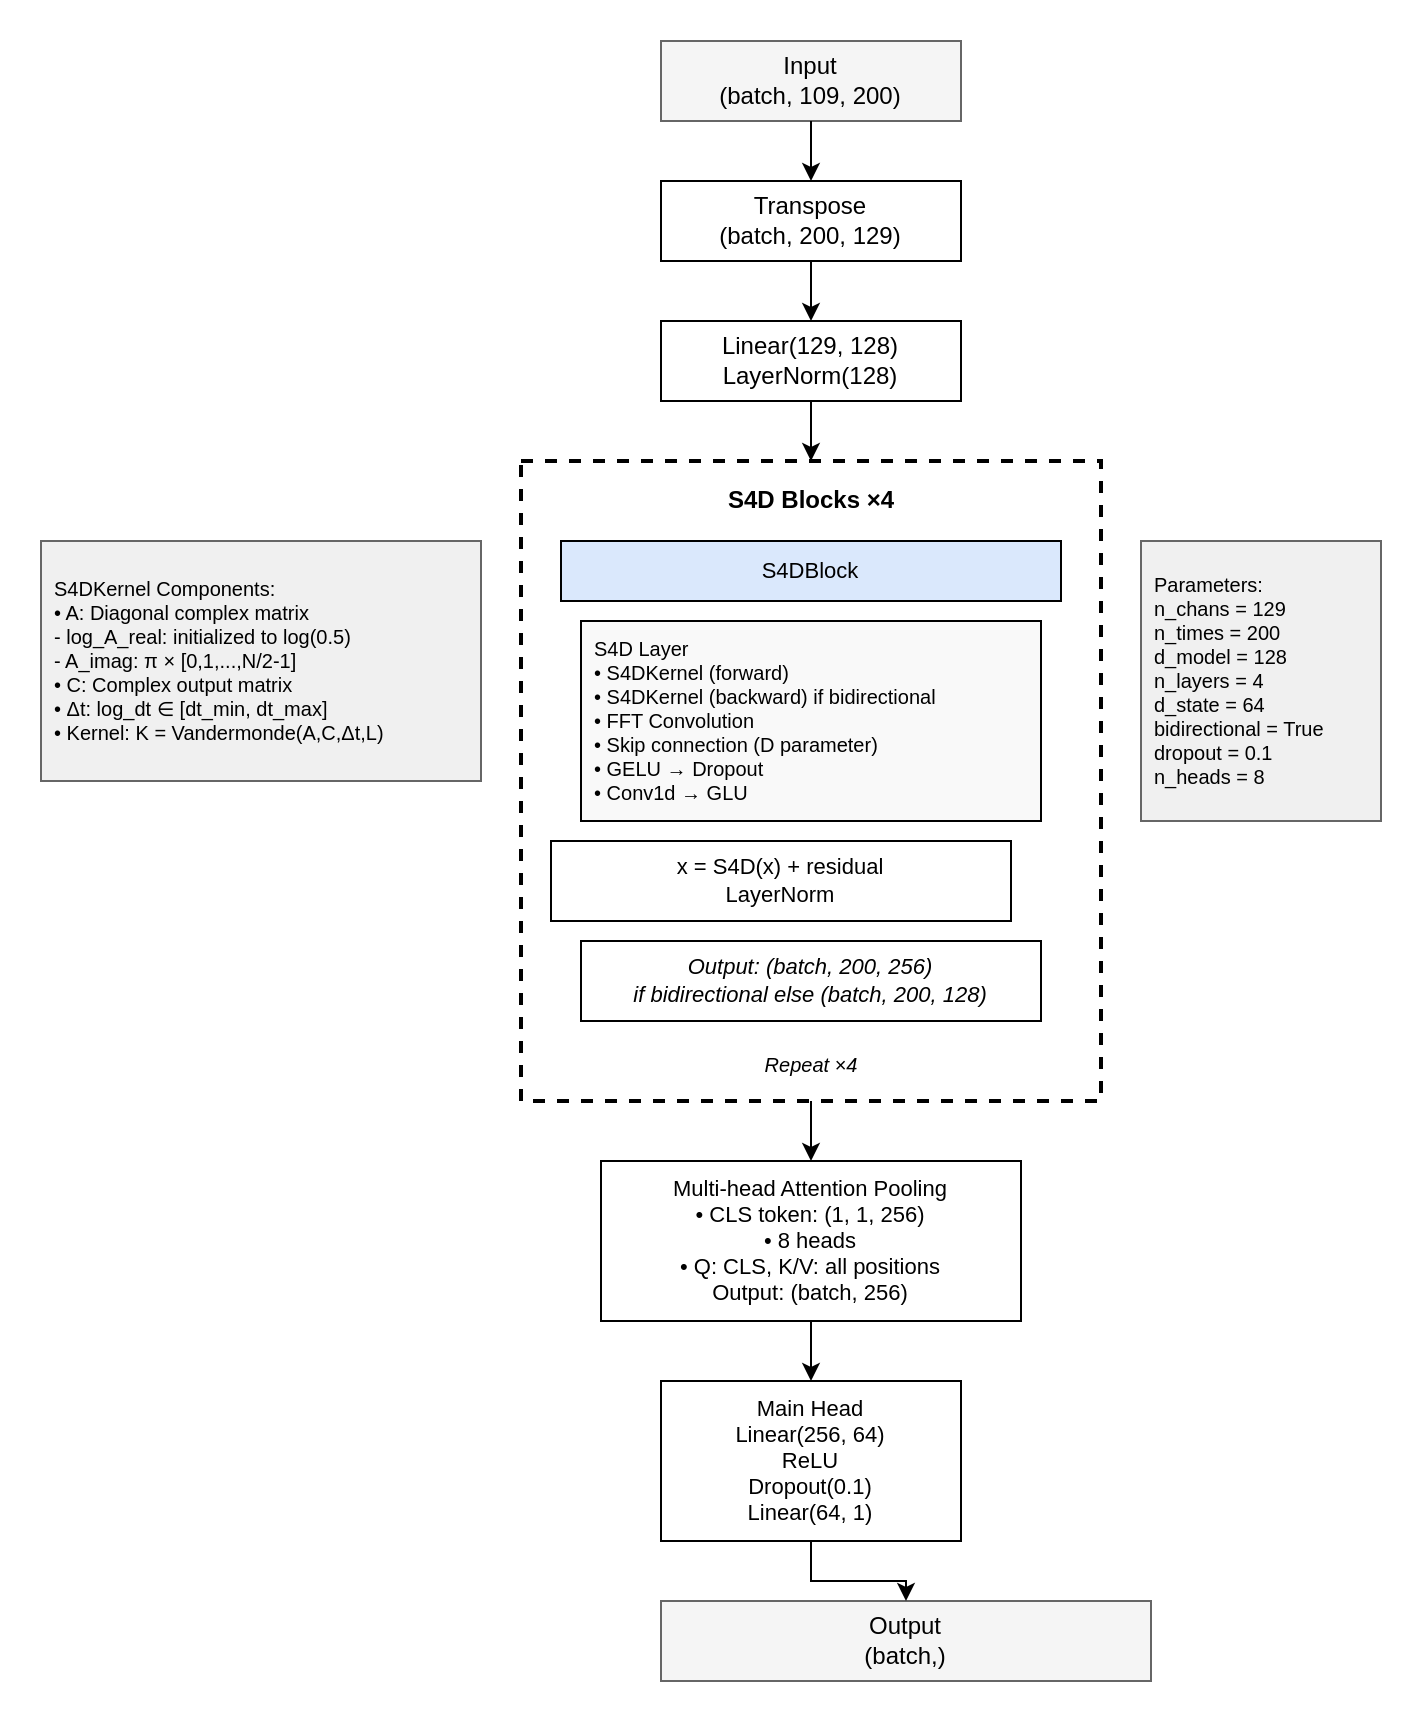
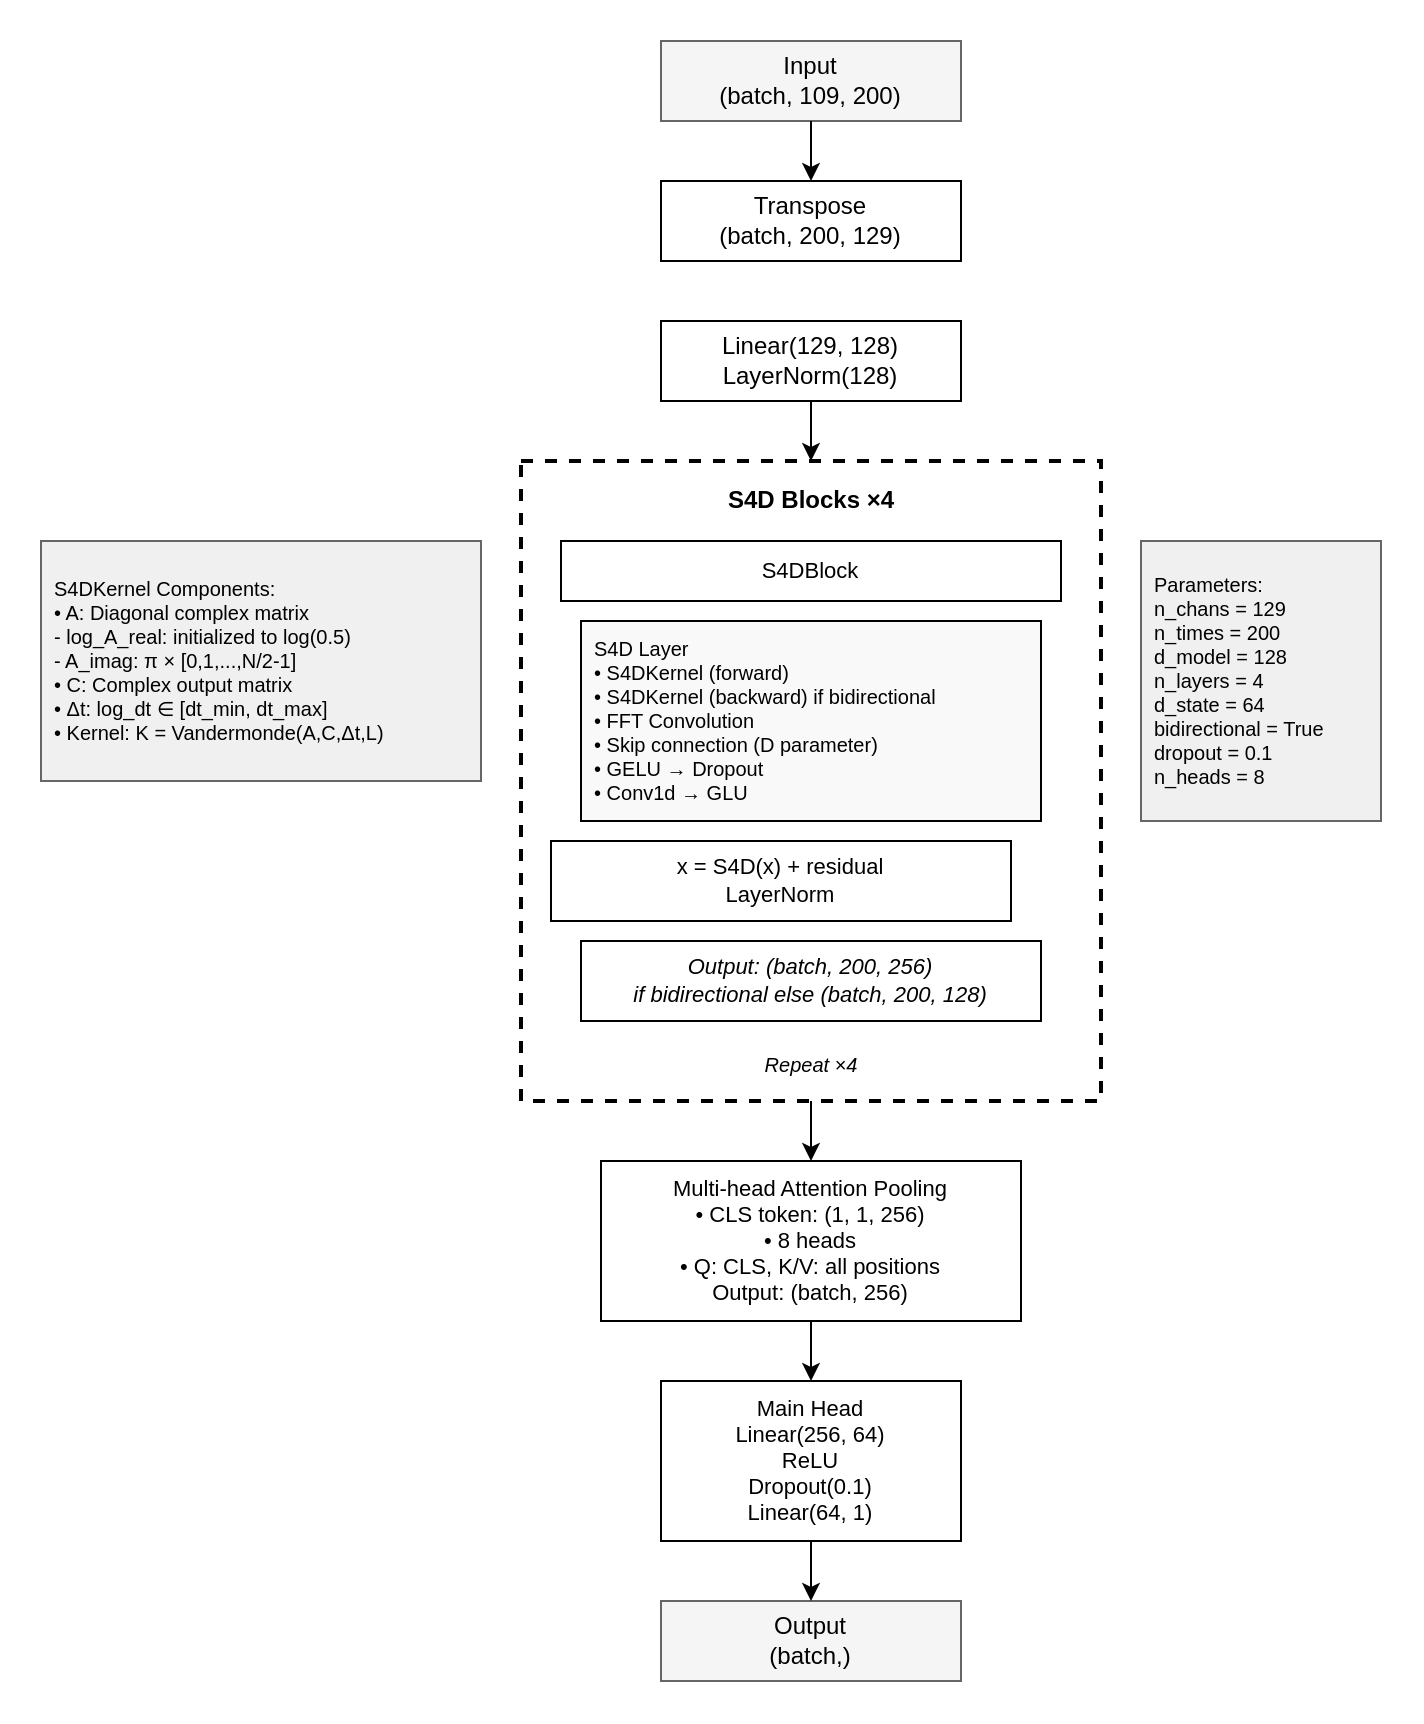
edge "Transpose (batch, 200, 129)" -> "Linear(129, 128) LayerNorm(128)": removed
node "S4DBlock": fillcolor #dae8fc -> #ffffff
node "Output (batch,)": size 490x80 -> 300x80
